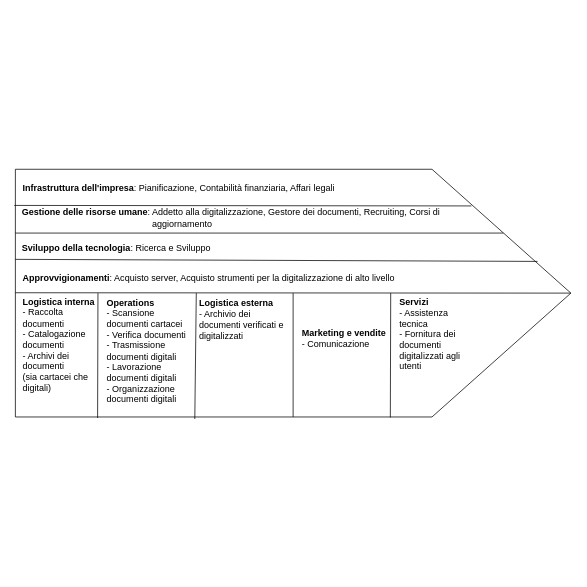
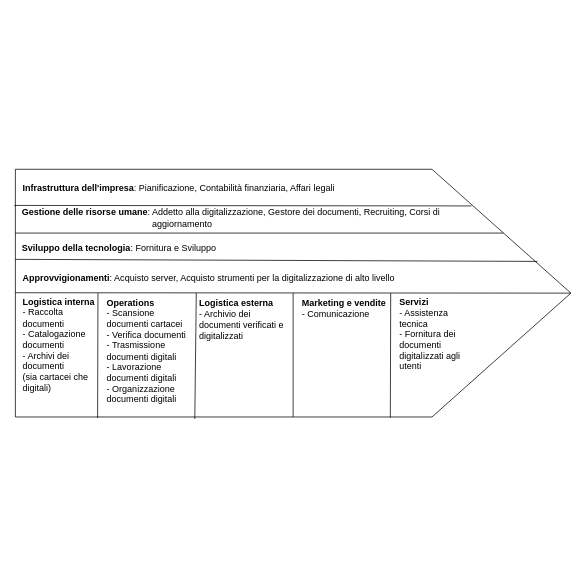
node "Sviluppo della tecnologia: Ricerca e Sviluppo": label "Sviluppo della tecnologia: Ricerca e Sviluppo" -> "Sviluppo della tecnologia: Fornitura e Sviluppo"
node "Marketing e vendite - Comunicazione": moved (345, 338) -> (345, 308)
